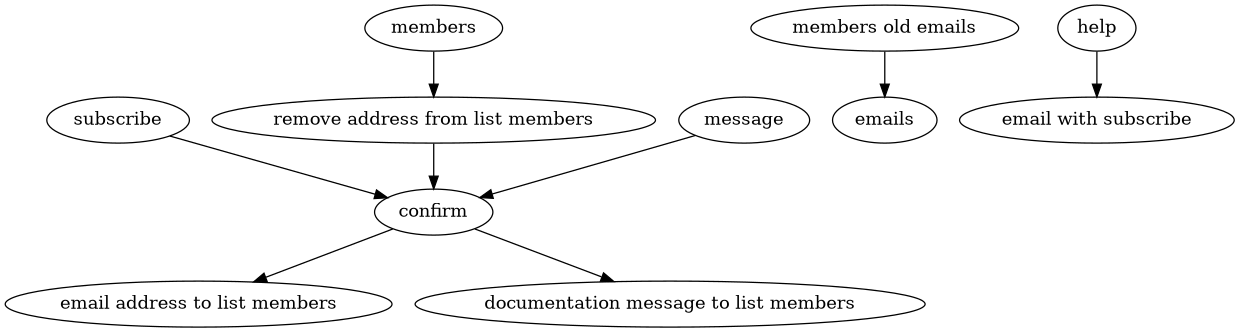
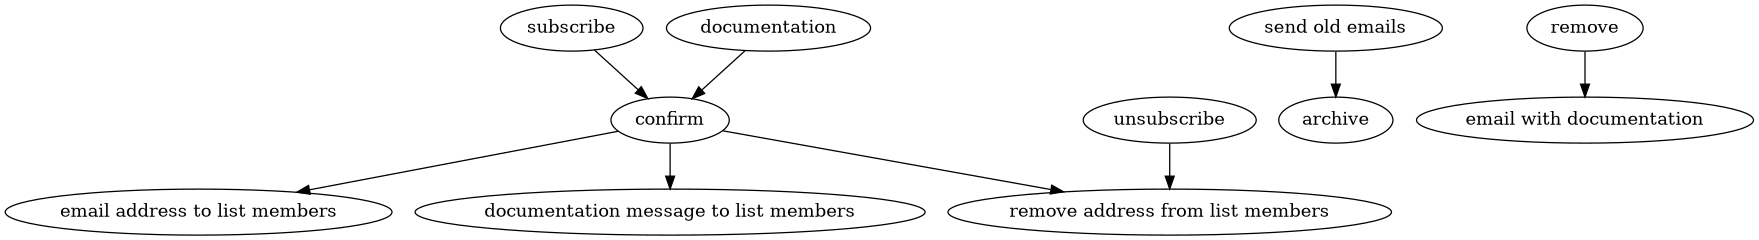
node "members": label "members" -> "unsubscribe"
node "members old emails": label "members old emails" -> "send old emails"
node "help": label "help" -> "remove"
node "message": label "message" -> "documentation"
node "emails": label "emails" -> "archive"
node "email with subscribe": label "email with subscribe" -> "email with documentation"
edge "remove address from list members" -> "confirm": reversed
